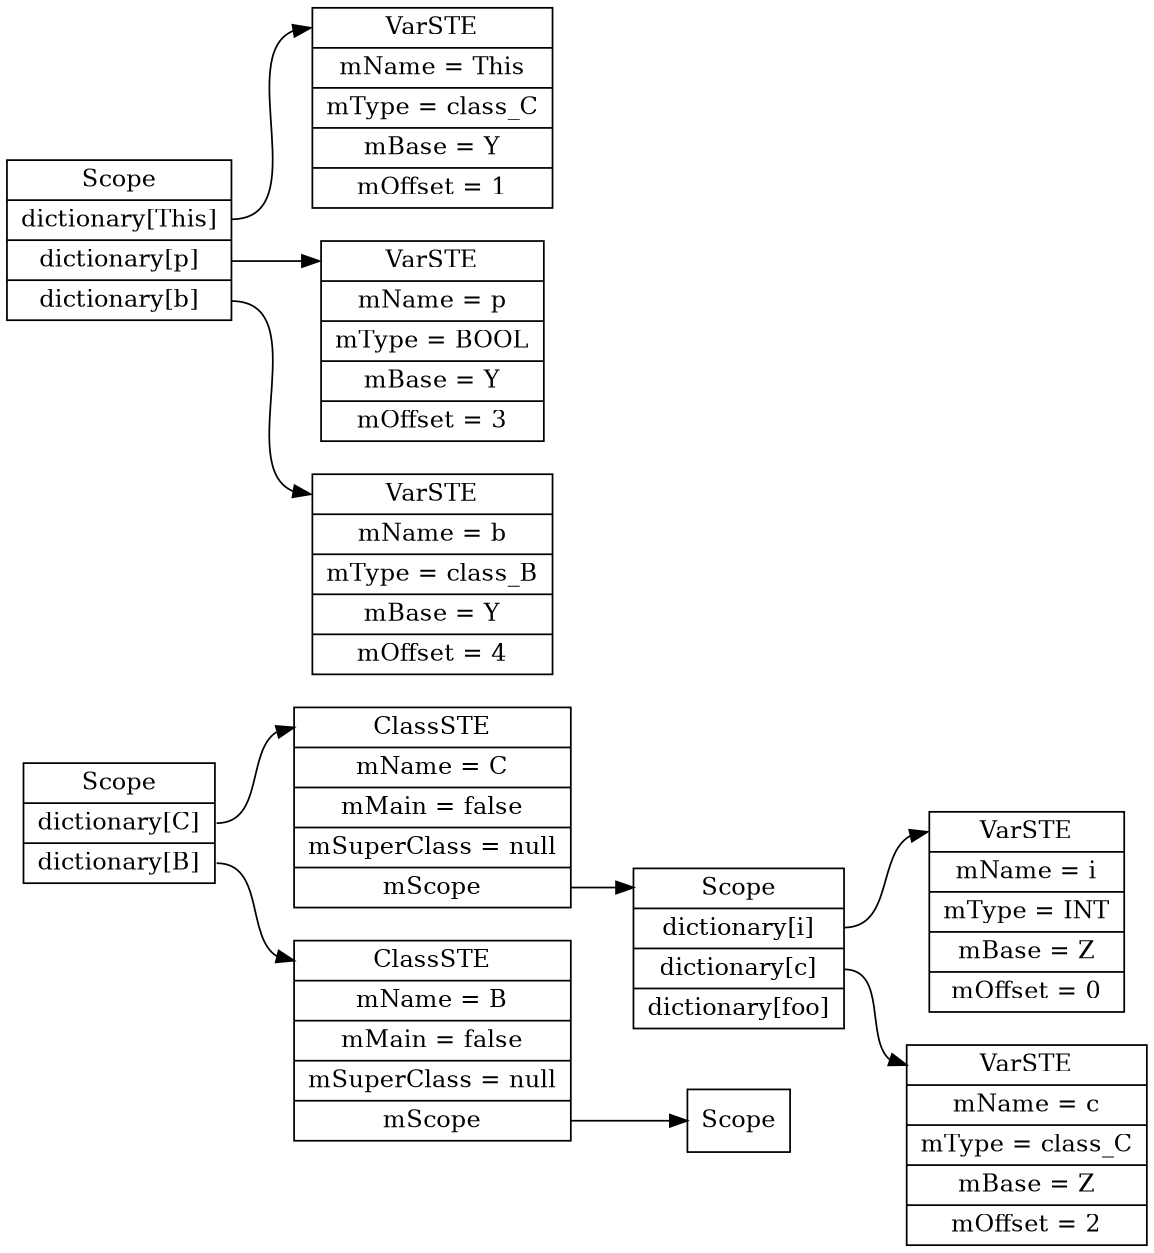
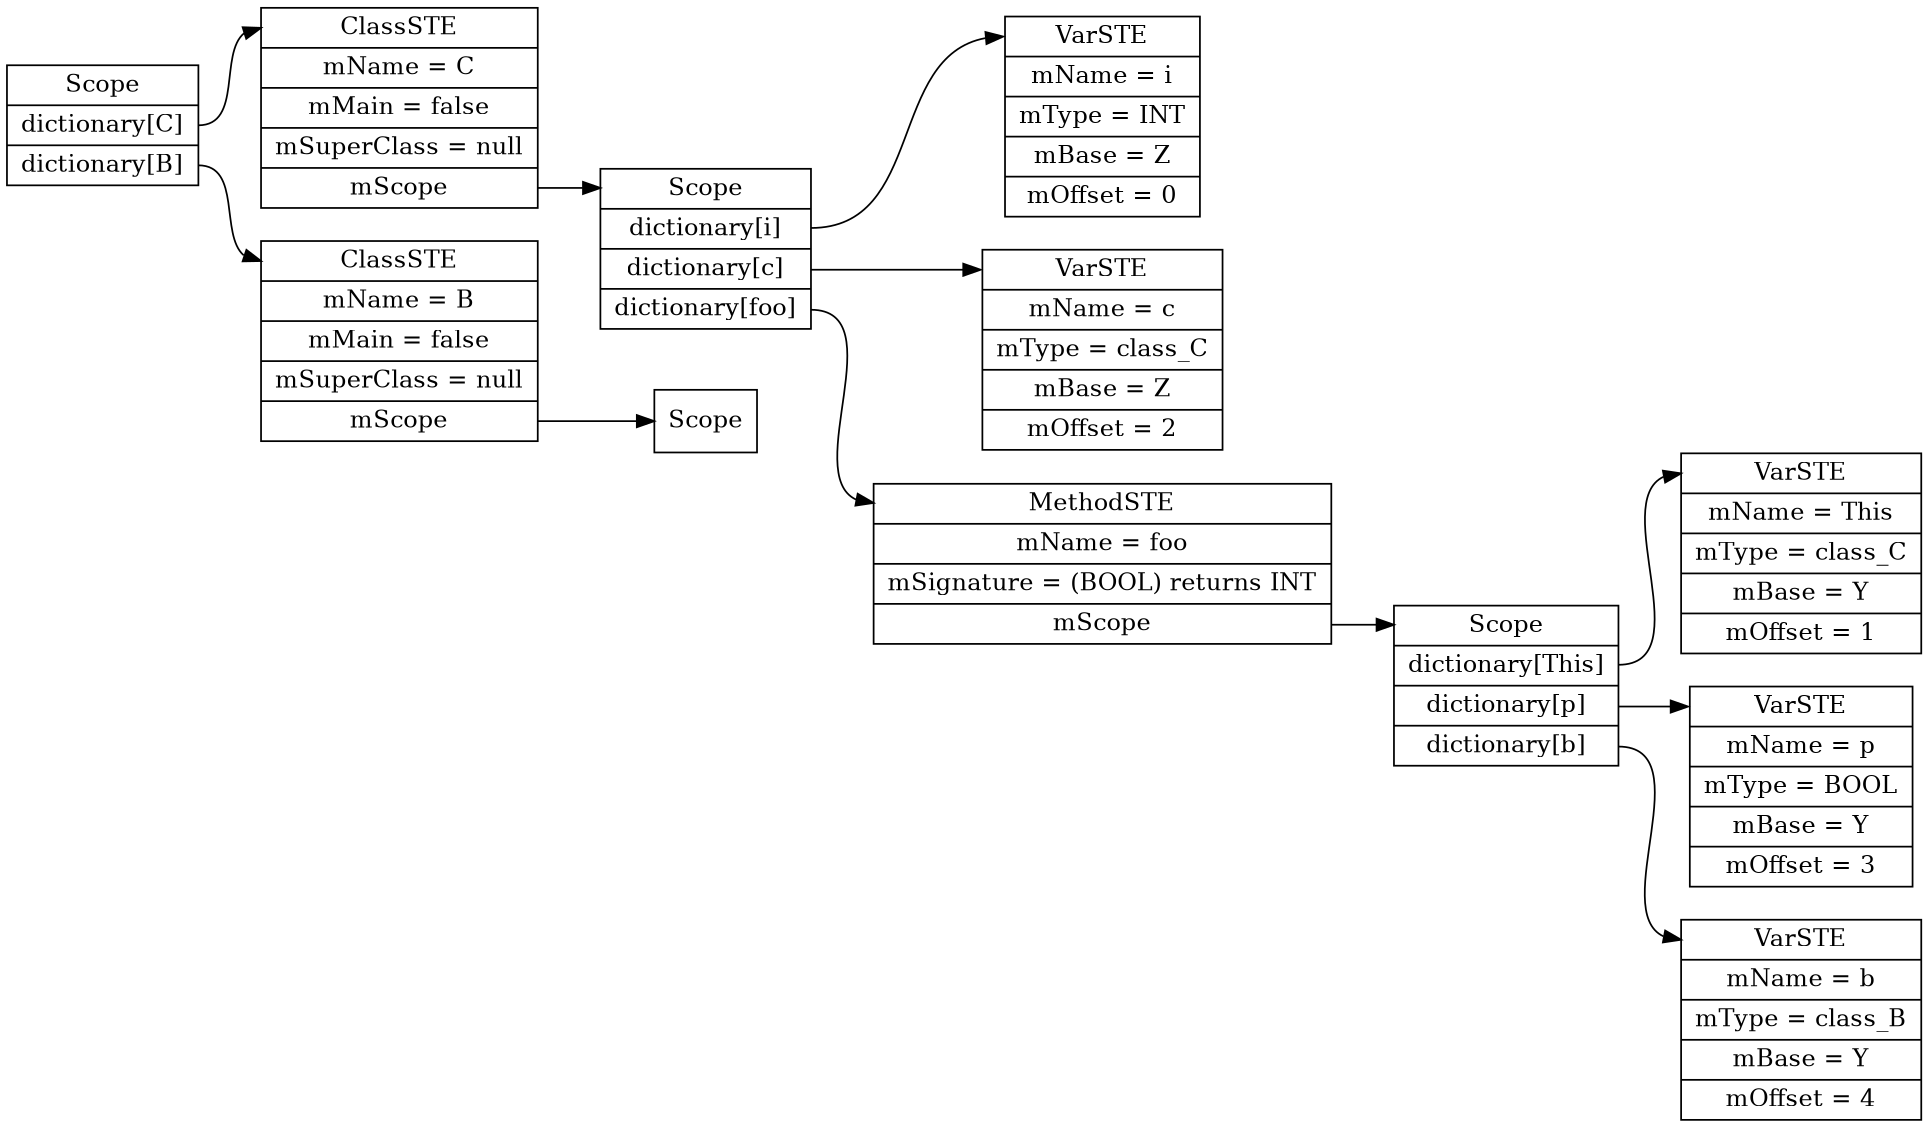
node "MethodSTE": added
